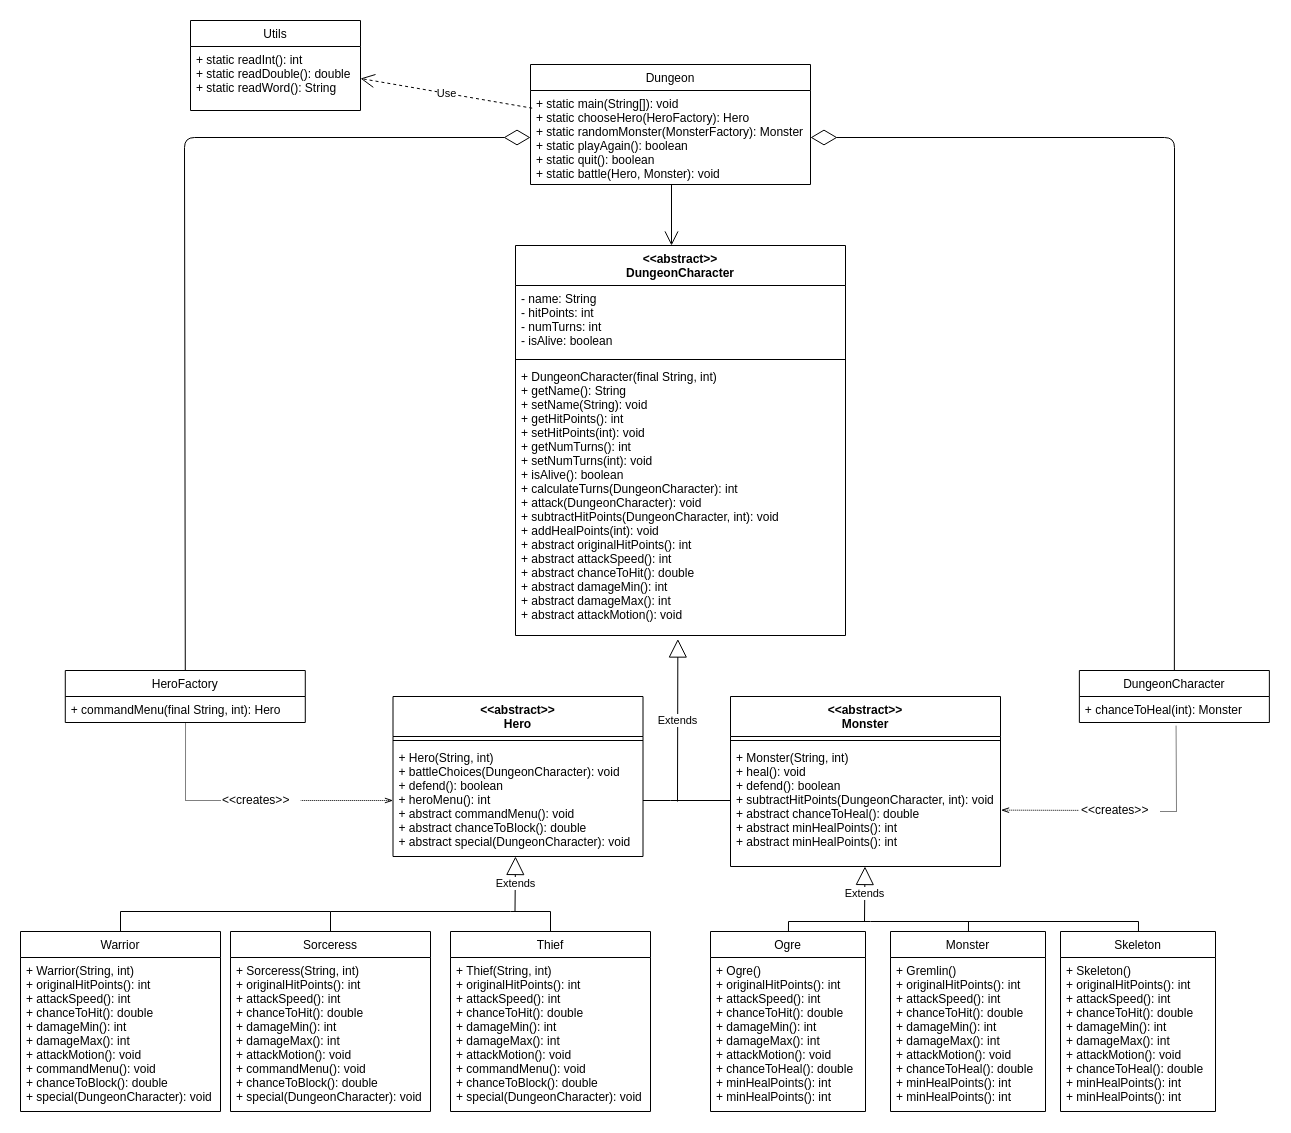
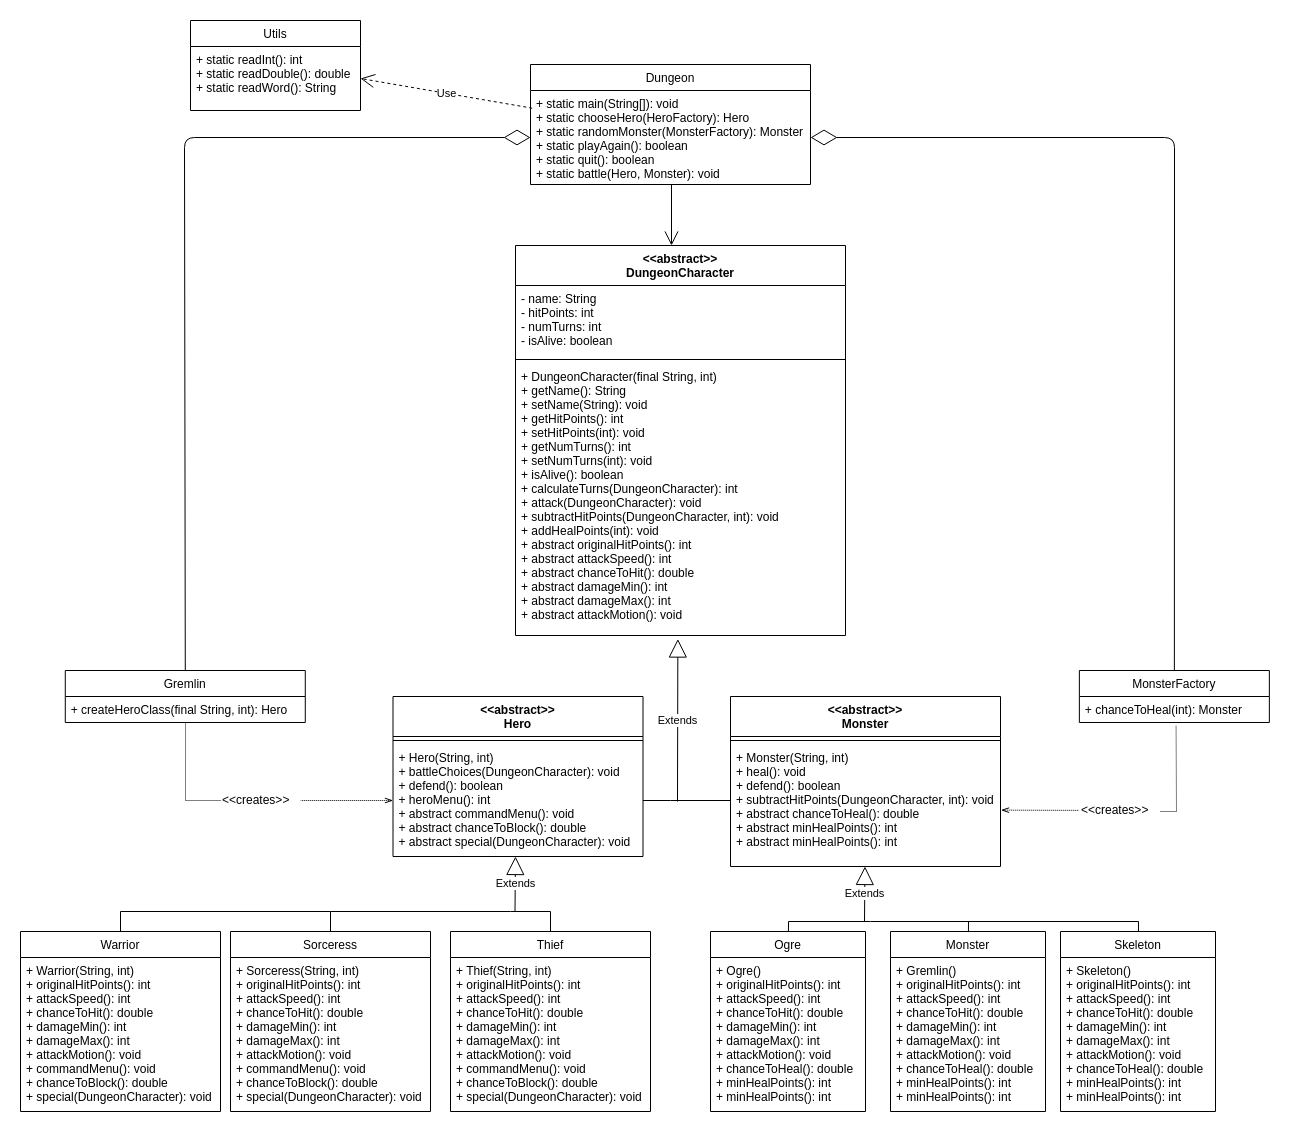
node "HeroFactory": label "HeroFactory" -> "Gremlin"
node "DungeonCharacter": label "DungeonCharacter" -> "MonsterFactory"
node "+ commandMenu(final String, int): Hero": label "+ commandMenu(final String, int): Hero" -> "+ createHeroClass(final String, int): Hero"
